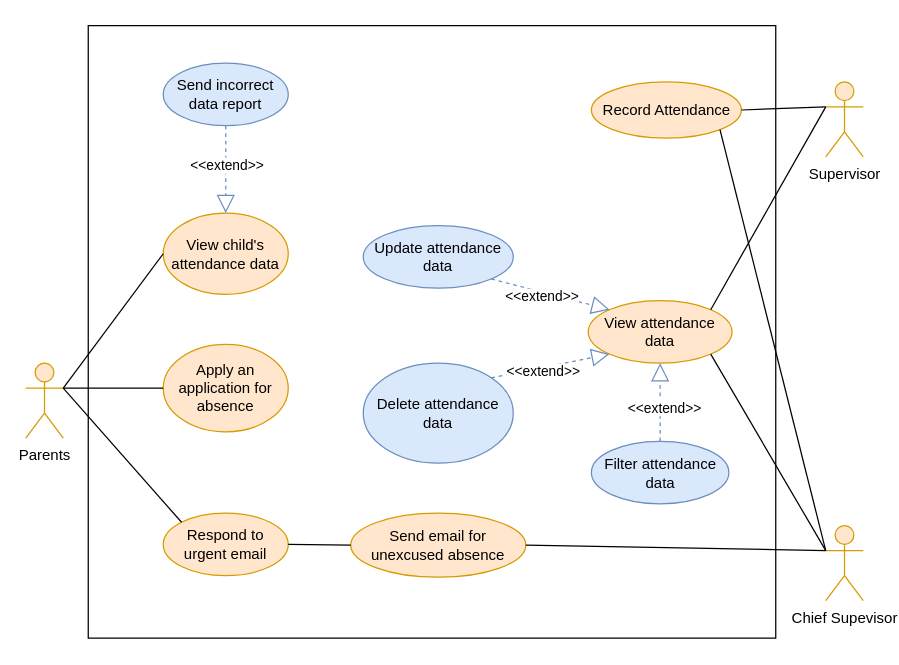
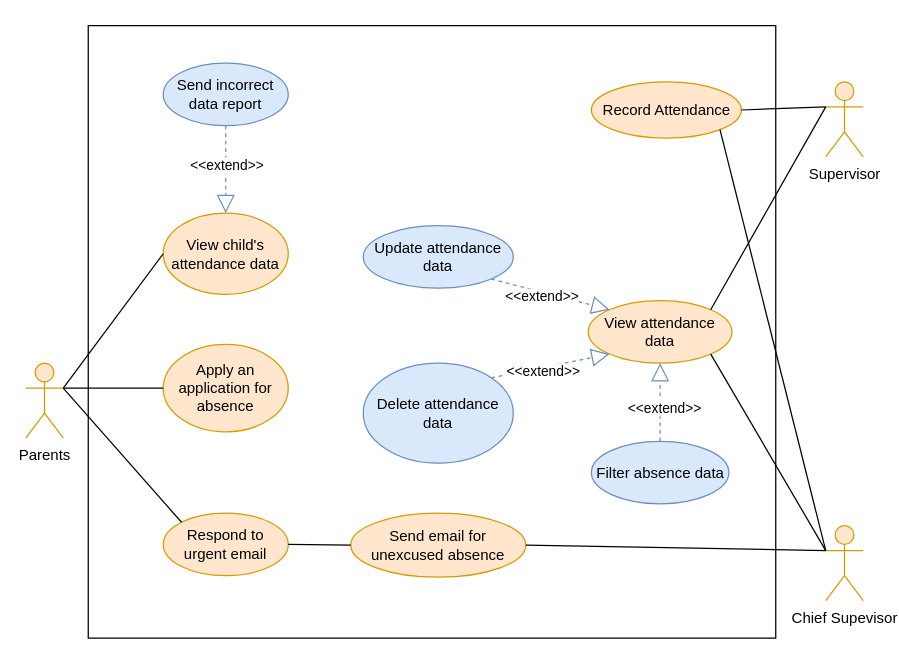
node "Filter attendance data": label "Filter attendance data" -> "Filter absence data"
